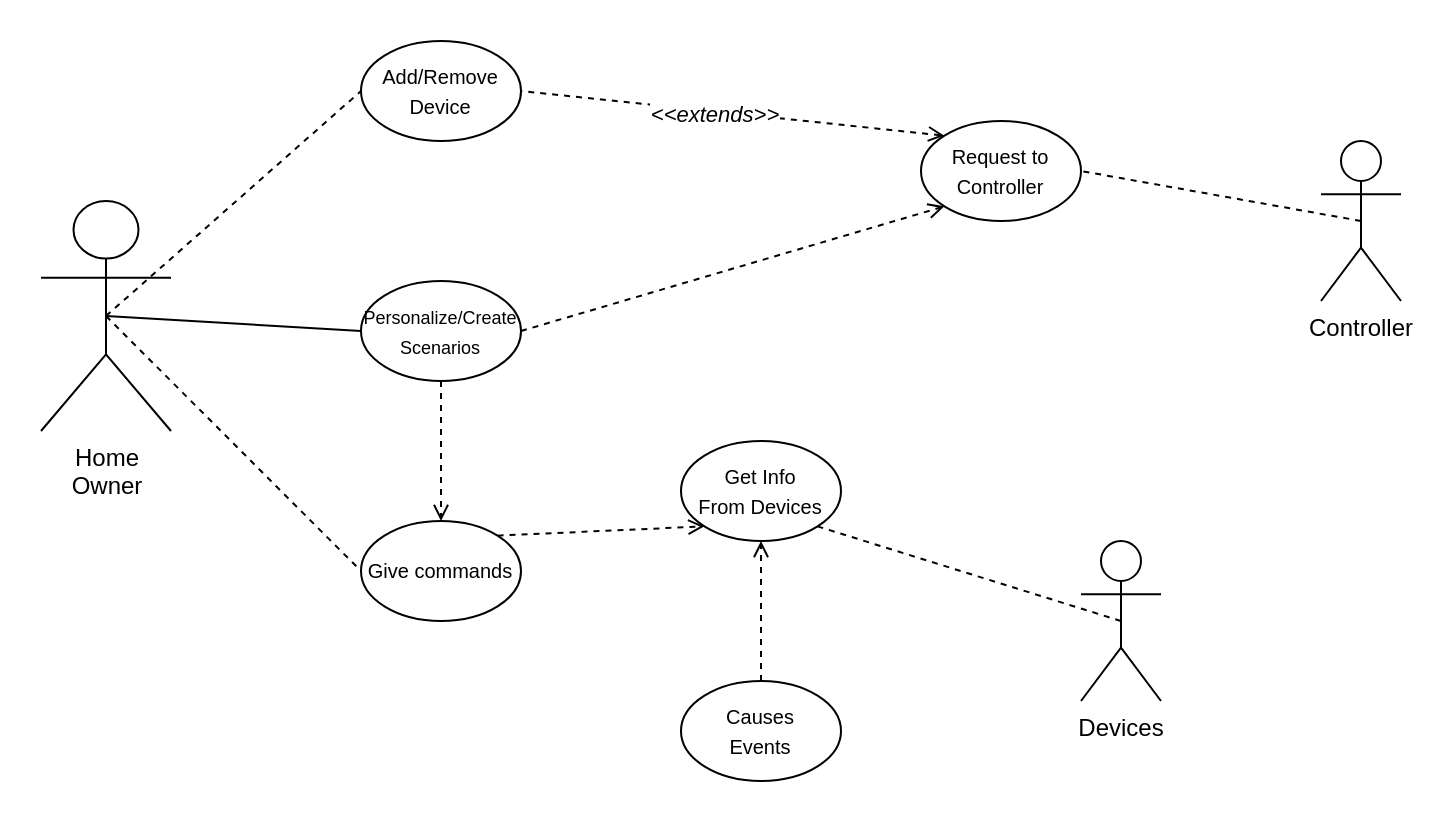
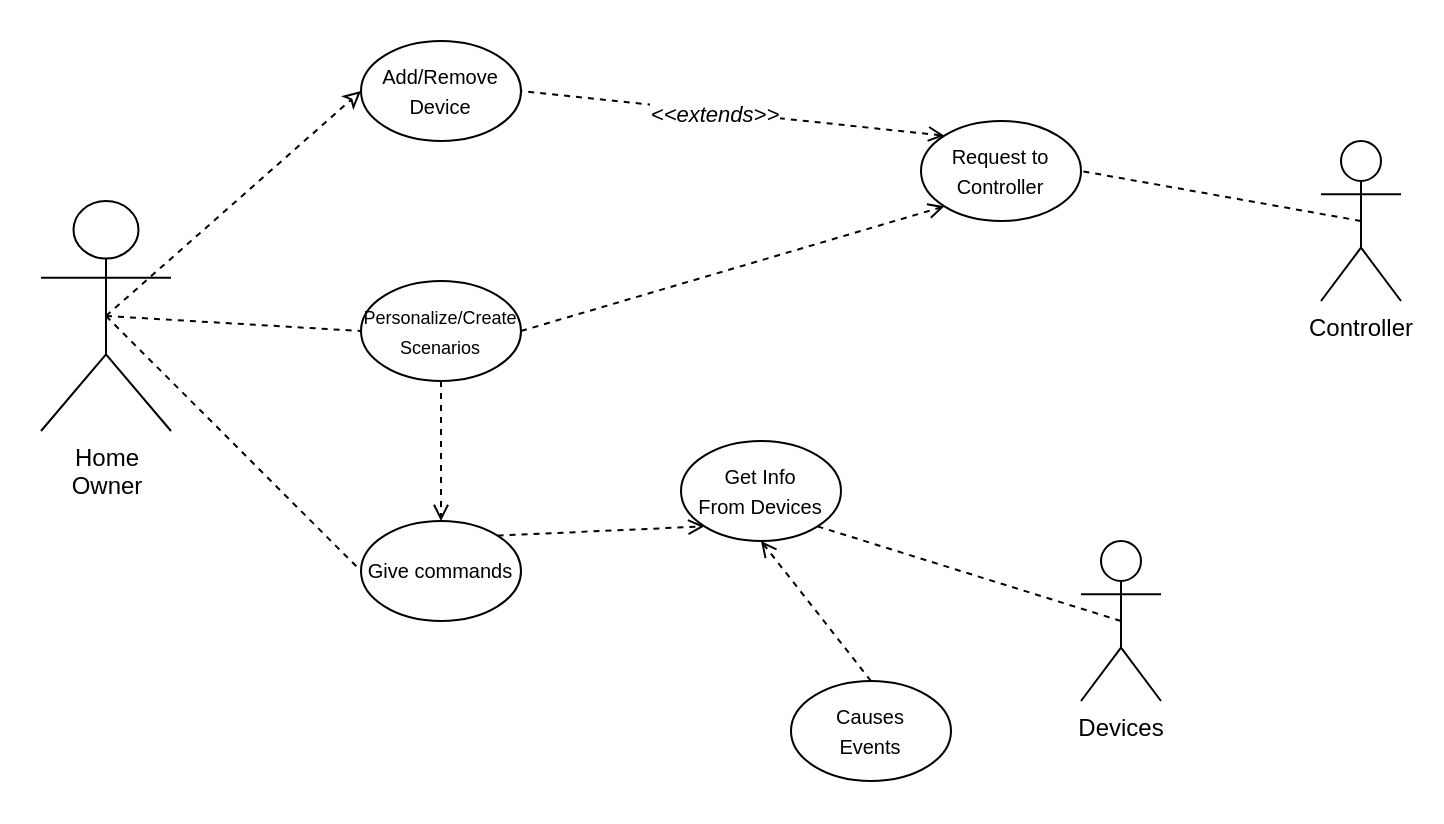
edge "Add/Remove Device" -- "Home Owner": arrowhead none -> classic
edge "Home Owner" -- "Personalize/Create Scenarios": style solid -> dashed
node "Causes Events": moved (761, 731) -> (871, 731)
